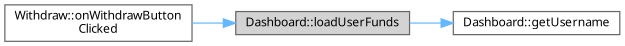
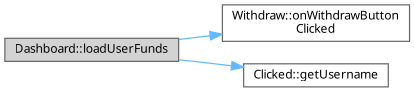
edge "Withdraw::onWithdrawButton Clicked" -> "Dashboard::loadUserFunds": reversed
node "Dashboard::getUsername": label "Dashboard::getUsername" -> "Clicked::getUsername"
